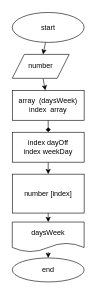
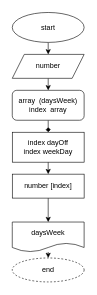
node "number": size 57x24 -> 72x24
node "array (daysWeek) index array": shape rectangle -> rounded rectangle
node "number [index]": size 72x39 -> 72x24
node "end": style solid -> dashed
